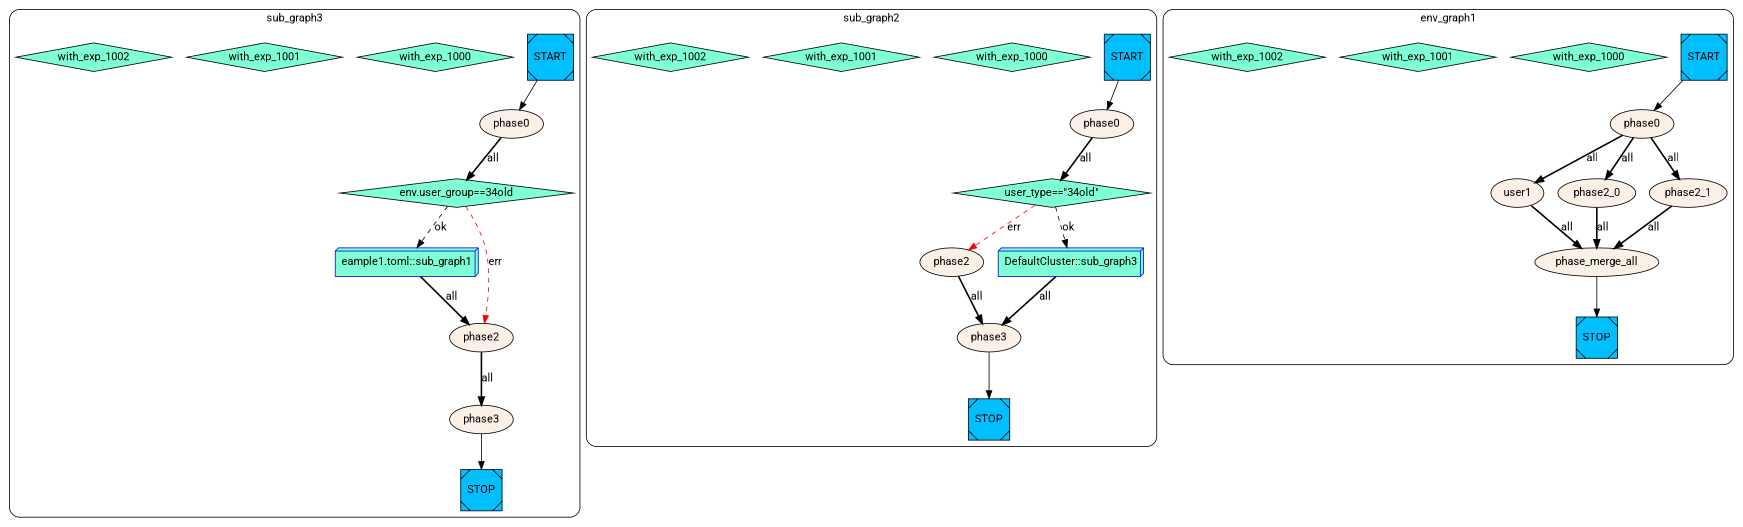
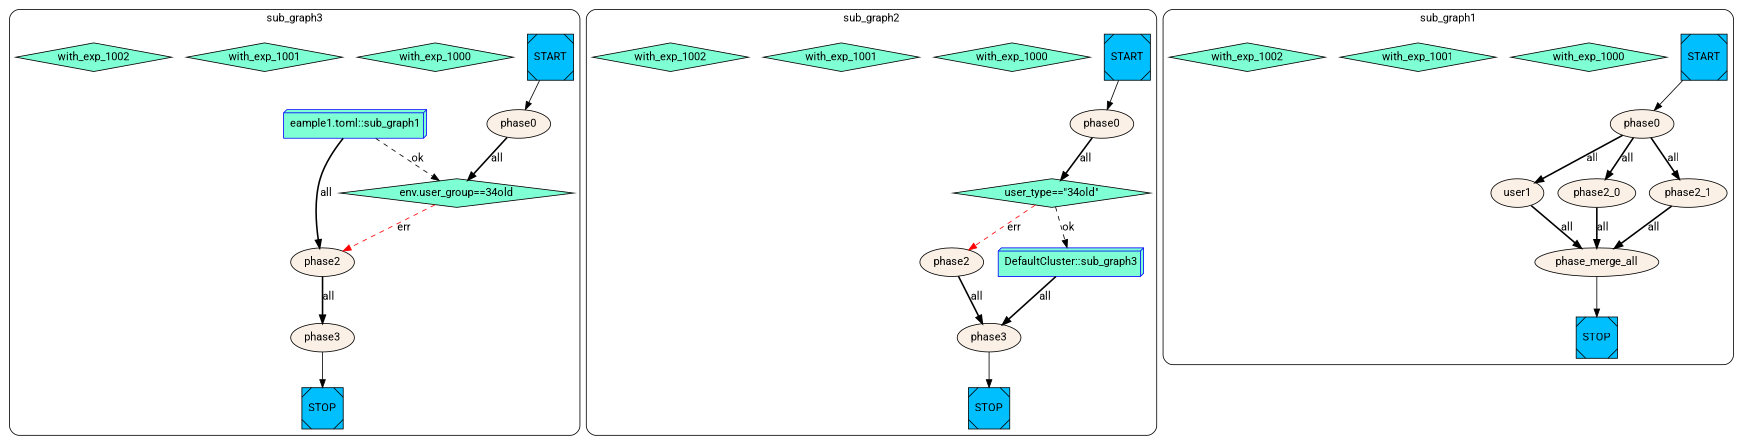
cluster "env_graph1": label "env_graph1" -> "sub_graph1"
edge "env.user_group==34old" -> "eample1.toml::sub_graph1": reversed
